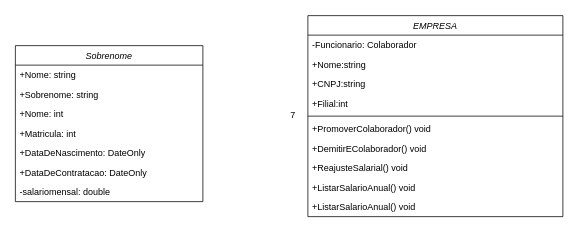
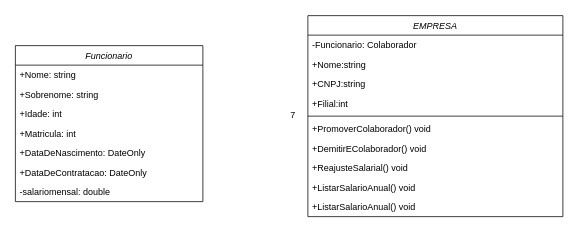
node "Sobrenome": label "Sobrenome" -> "Funcionario"
node "+Nome: int": label "+Nome: int" -> "+Idade: int"
